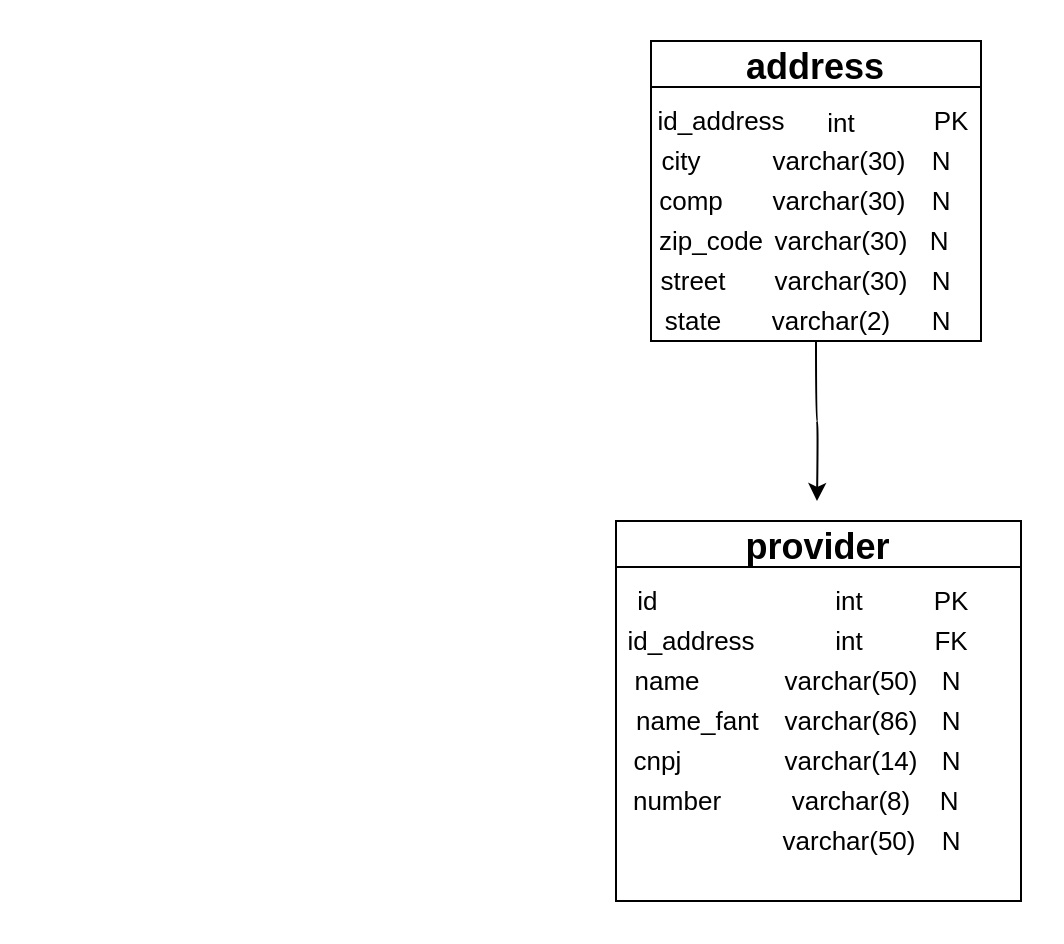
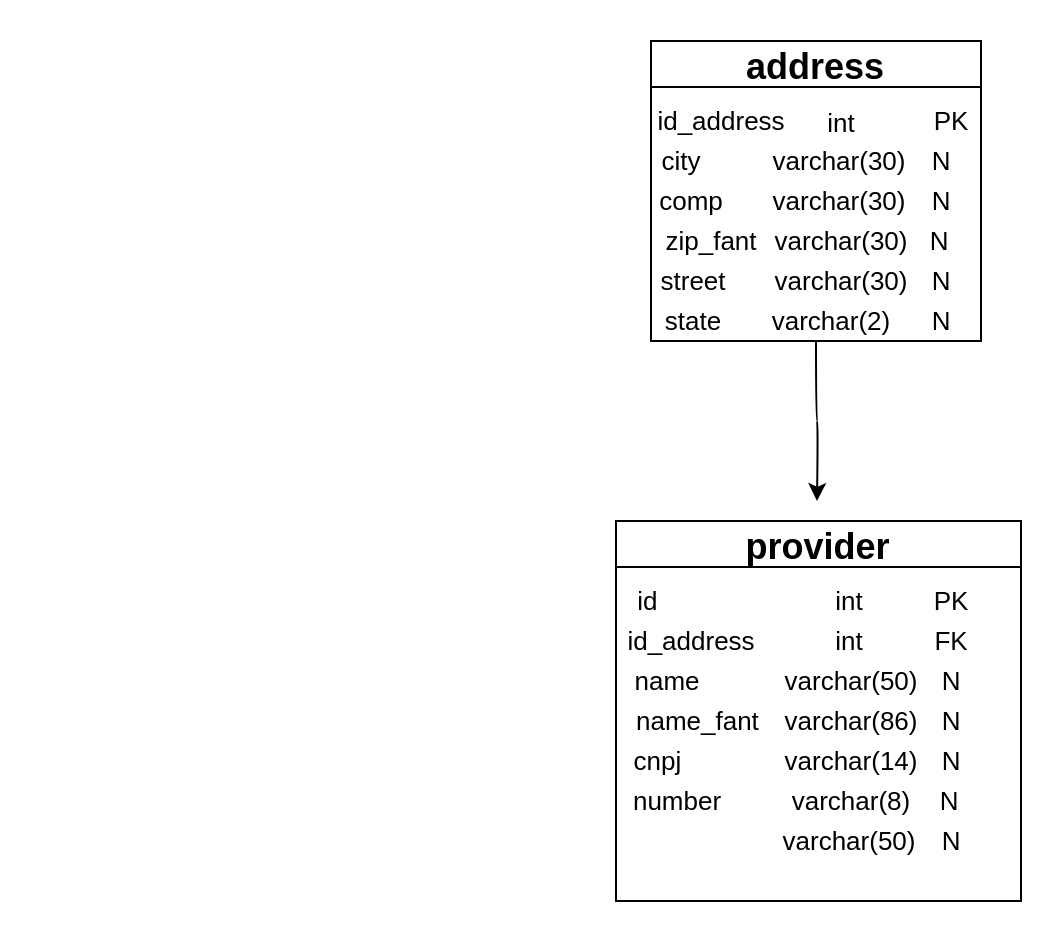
node "zip_code": label "zip_code" -> "zip_fant"
